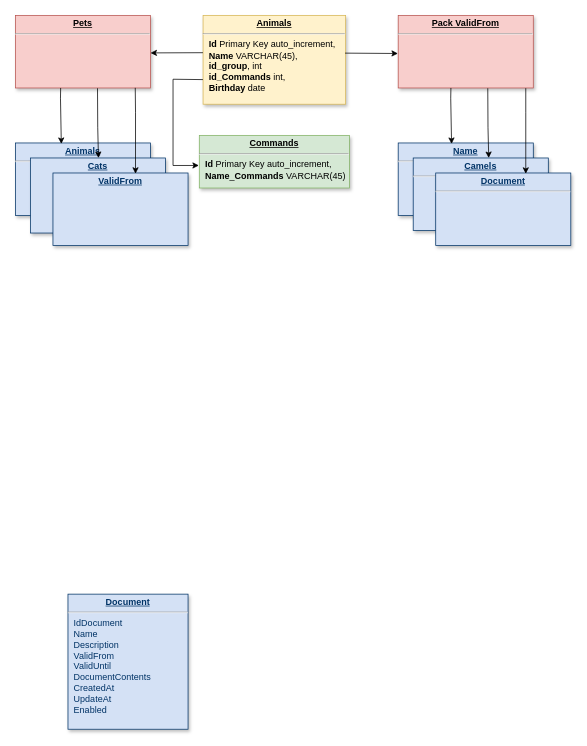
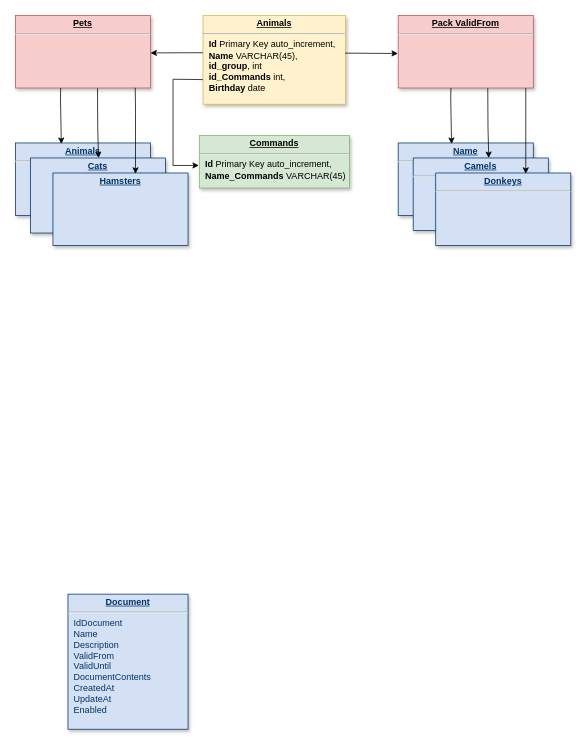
node "ValidFrom": label "ValidFrom" -> "Hamsters"
node "Document": label "Document" -> "Donkeys"
